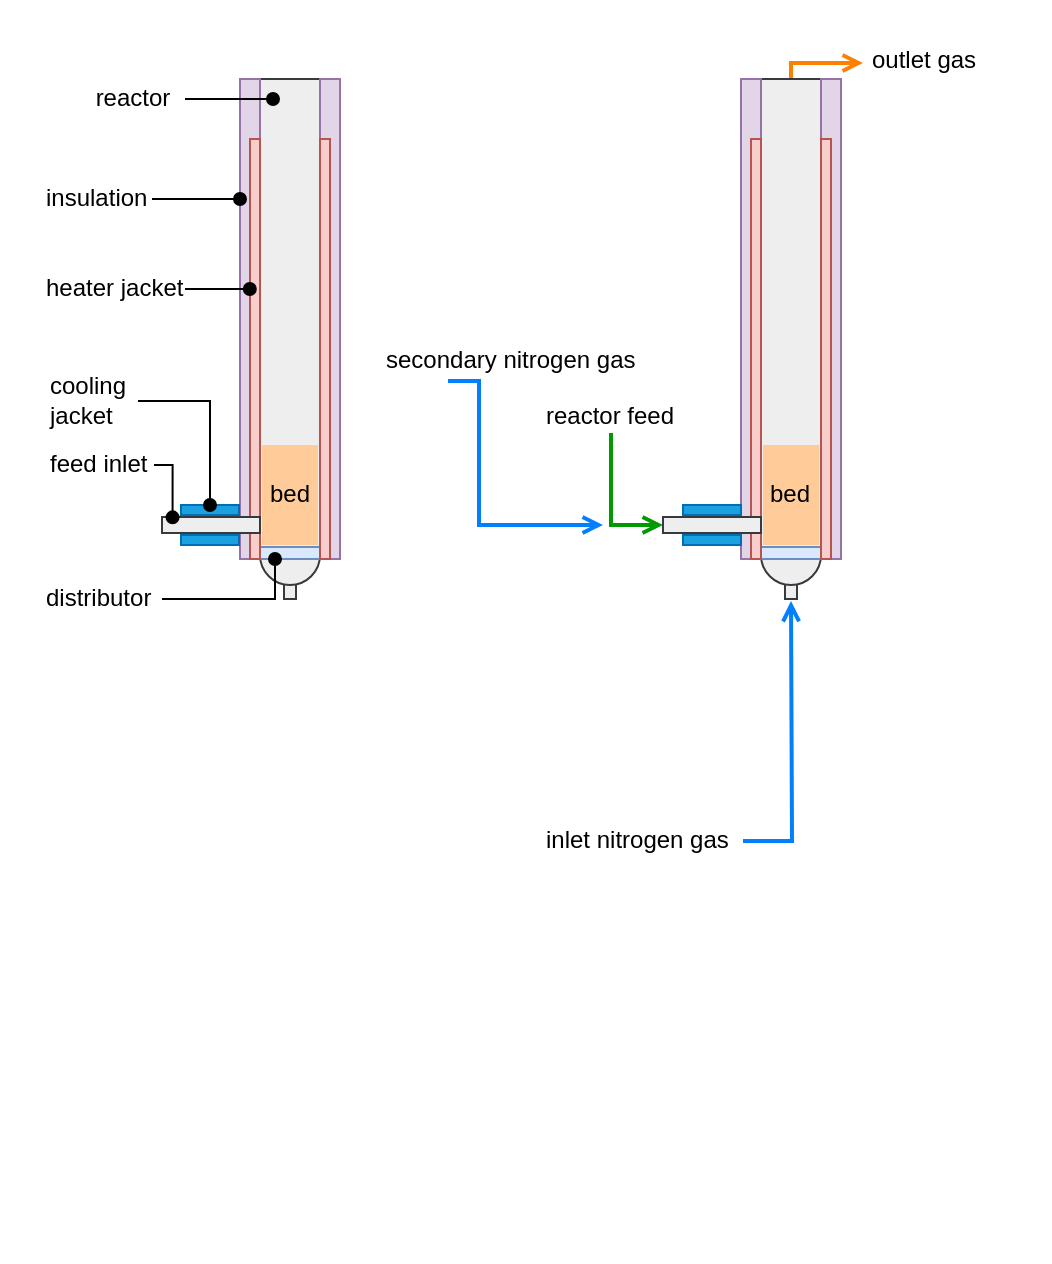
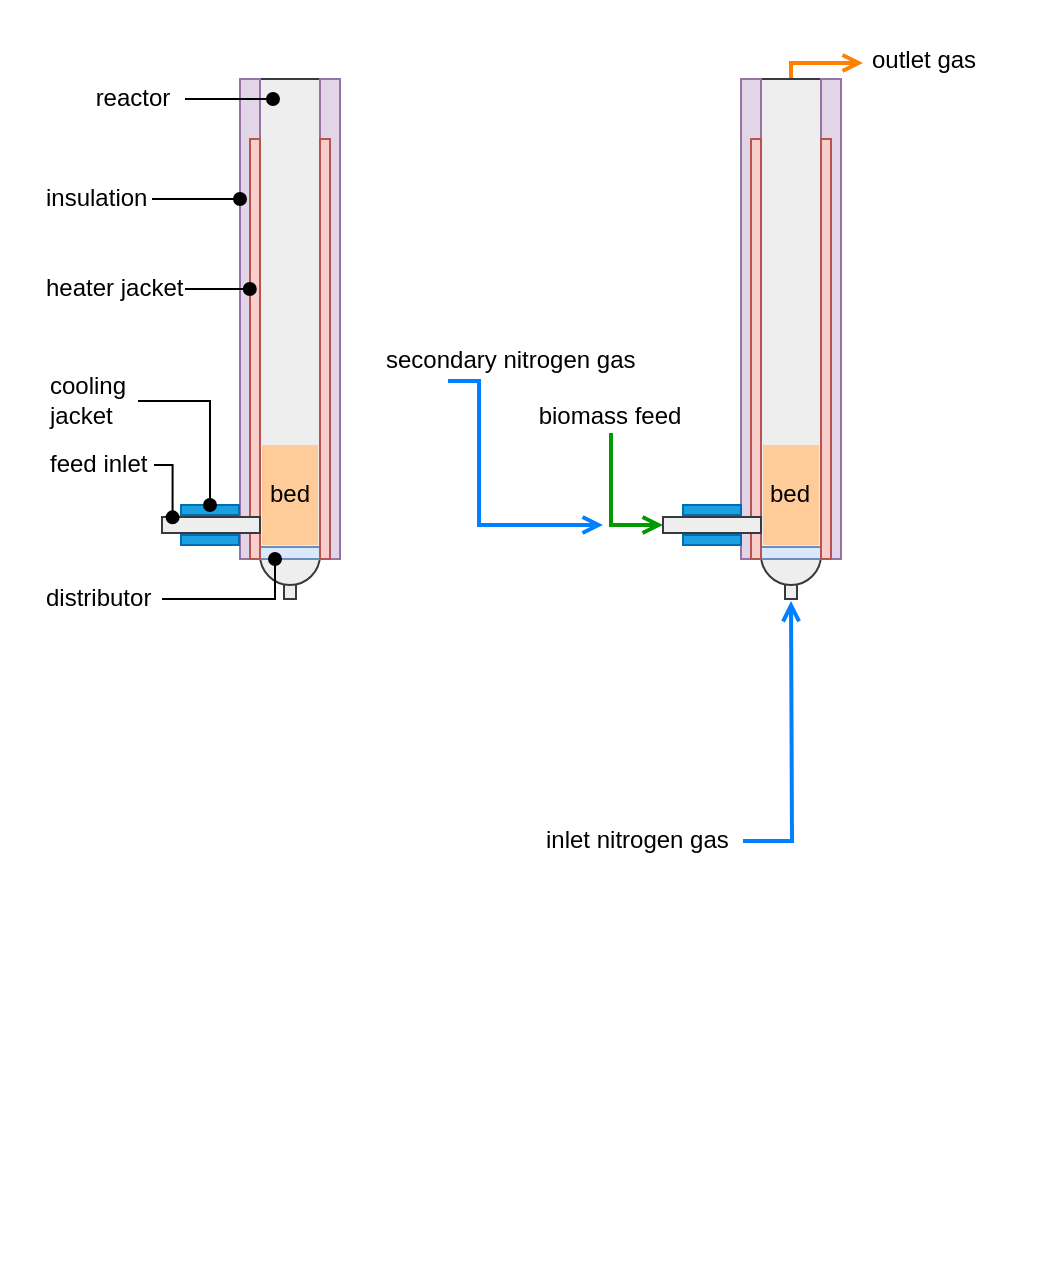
node "reactor feed": label "reactor feed" -> "biomass feed"
